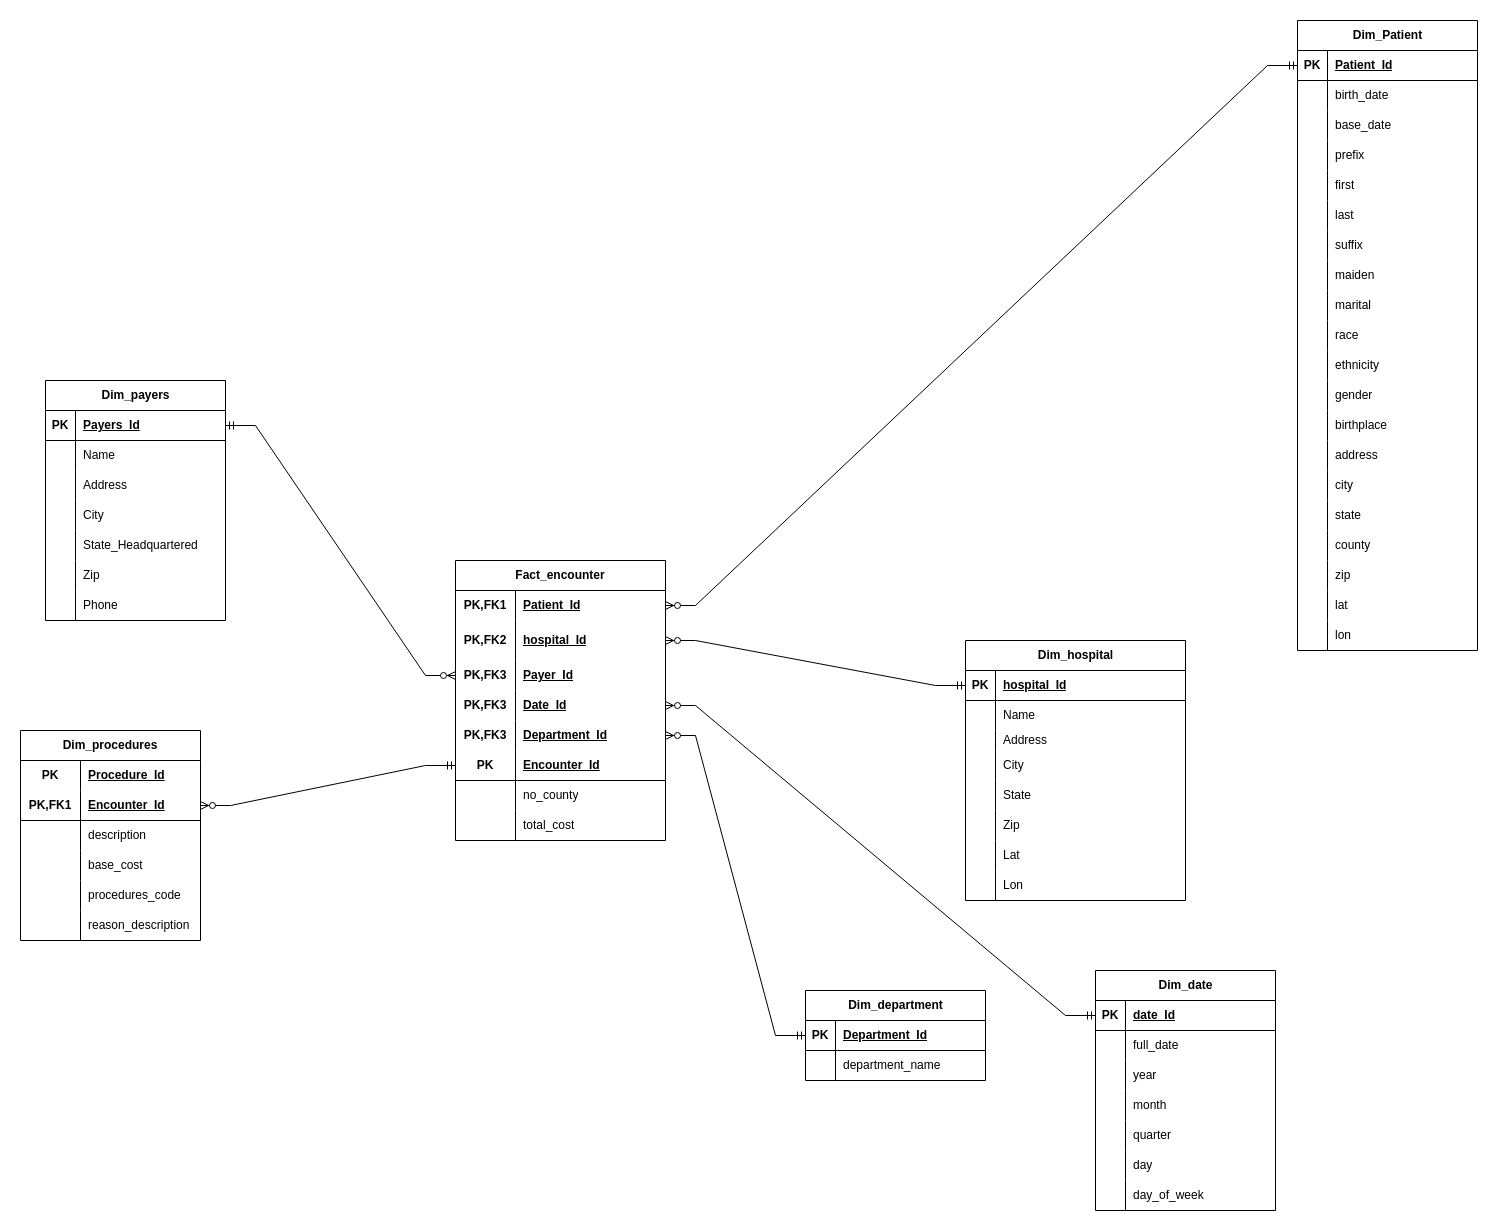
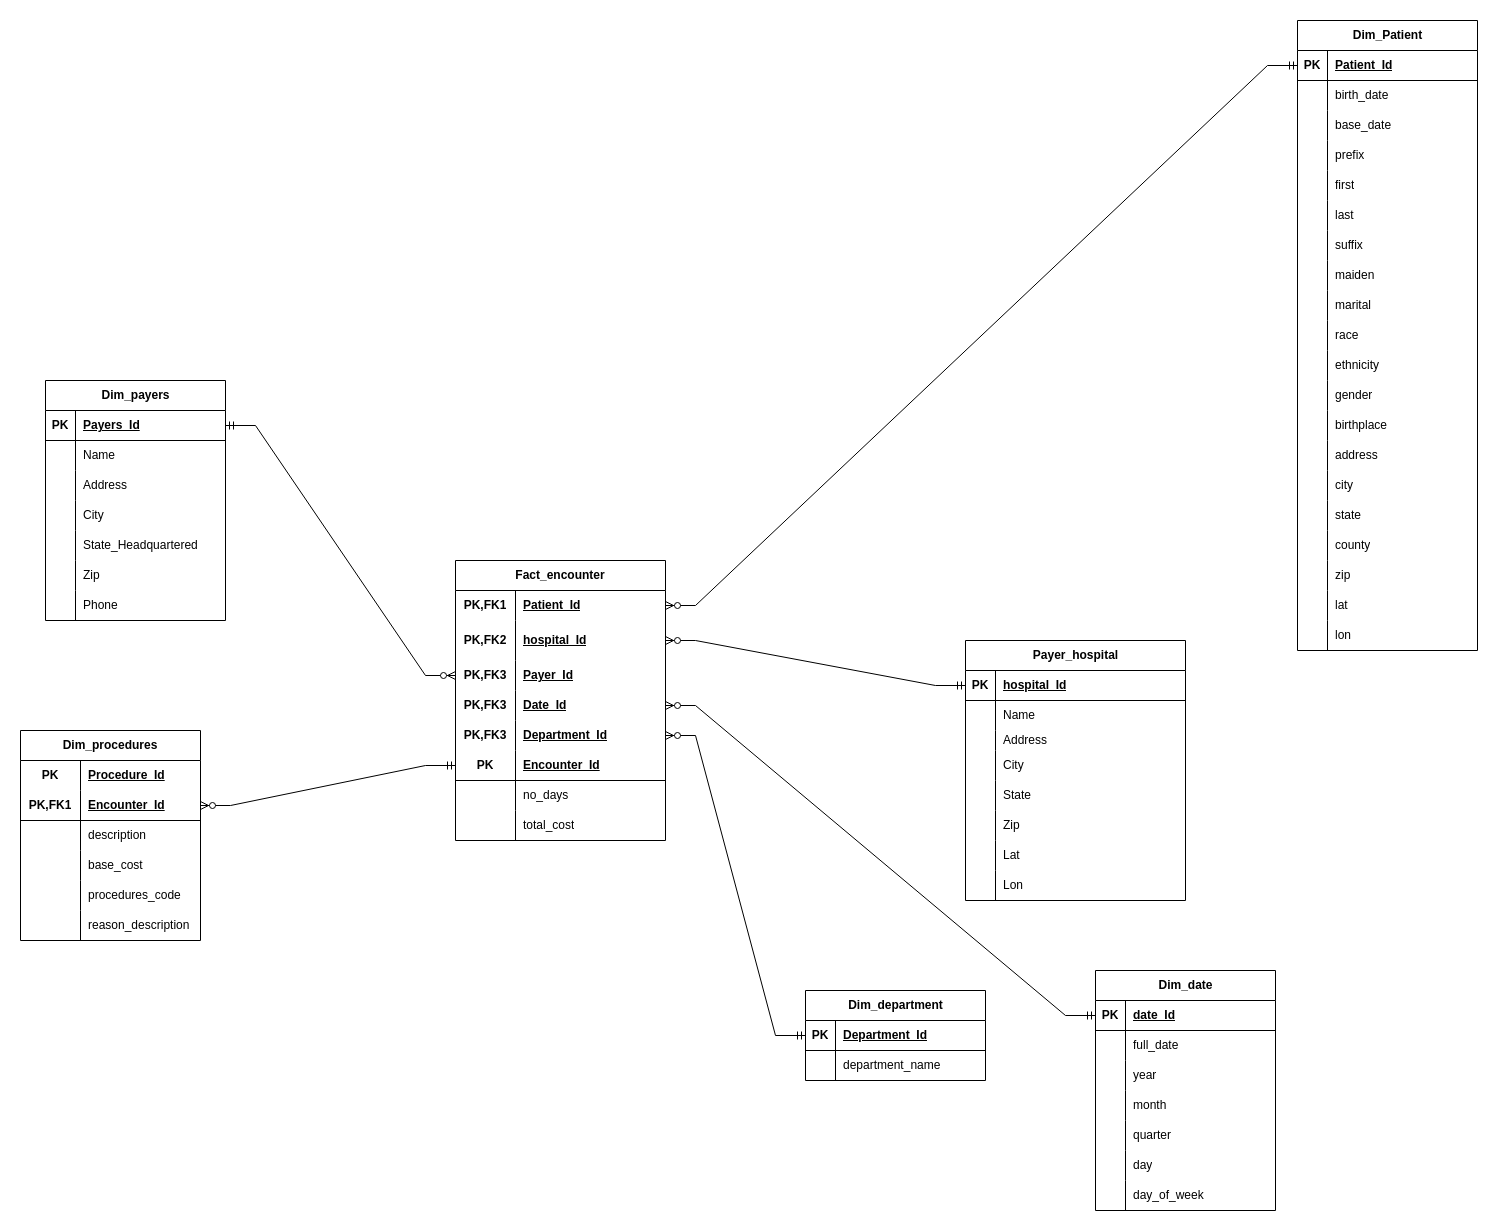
node "Dim_hospital": label "Dim_hospital" -> "Payer_hospital"
node "no_county": label "no_county" -> "no_days"
